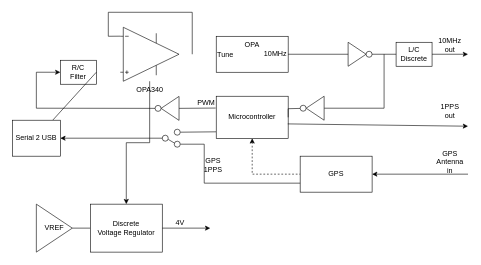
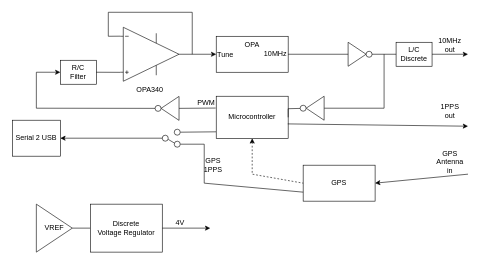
edge "R/C Filter" -- "Serial 2 USB": now "R/C Filter" -- "OPA340"
edge "OPA340" -> "Discrete Voltage Regulator": now "OPA340" -> "OPA"
node "GPS": moved (336, 174) -> (339, 183)
